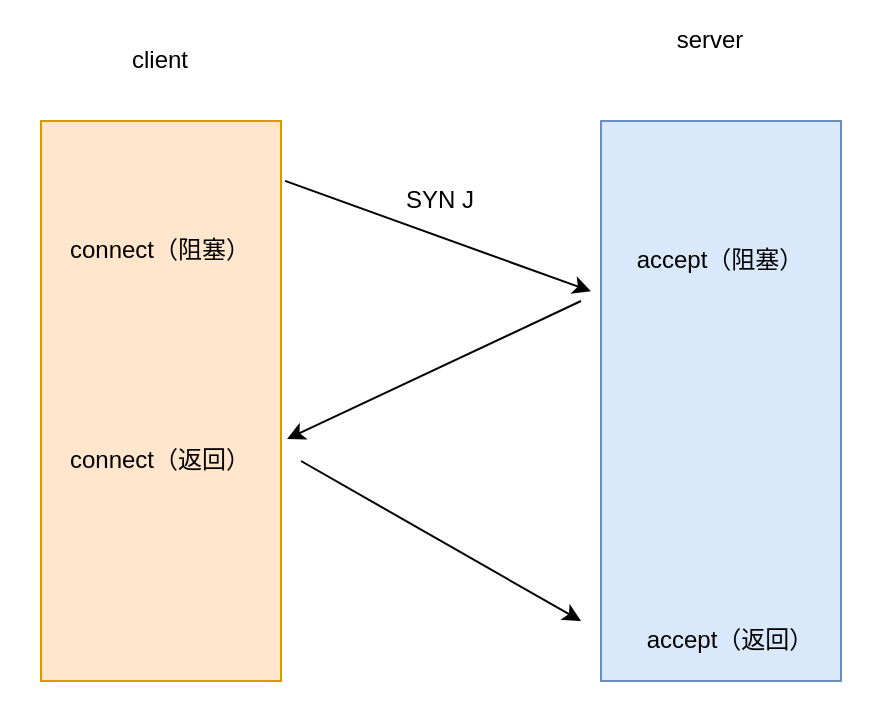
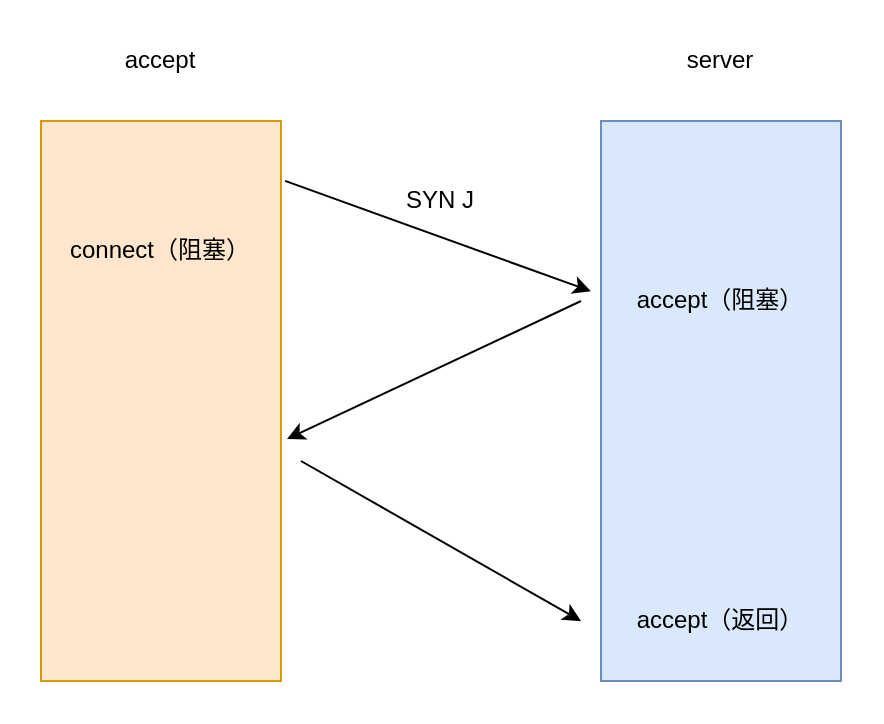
node "server": moved (711, 41) -> (721, 61)
node "client": label "client" -> "accept"
node "accept（阻塞）": moved (721, 261) -> (721, 301)
node "connect（返回）": removed
node "accept（返回）": moved (731, 641) -> (721, 621)
